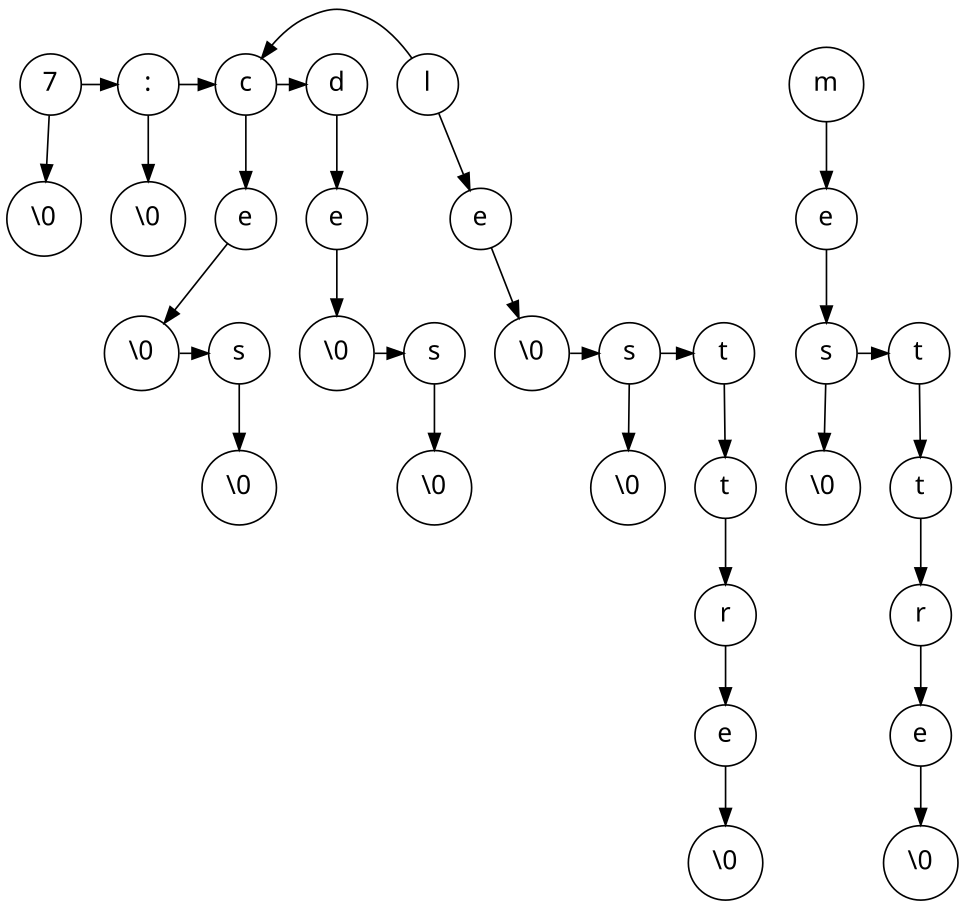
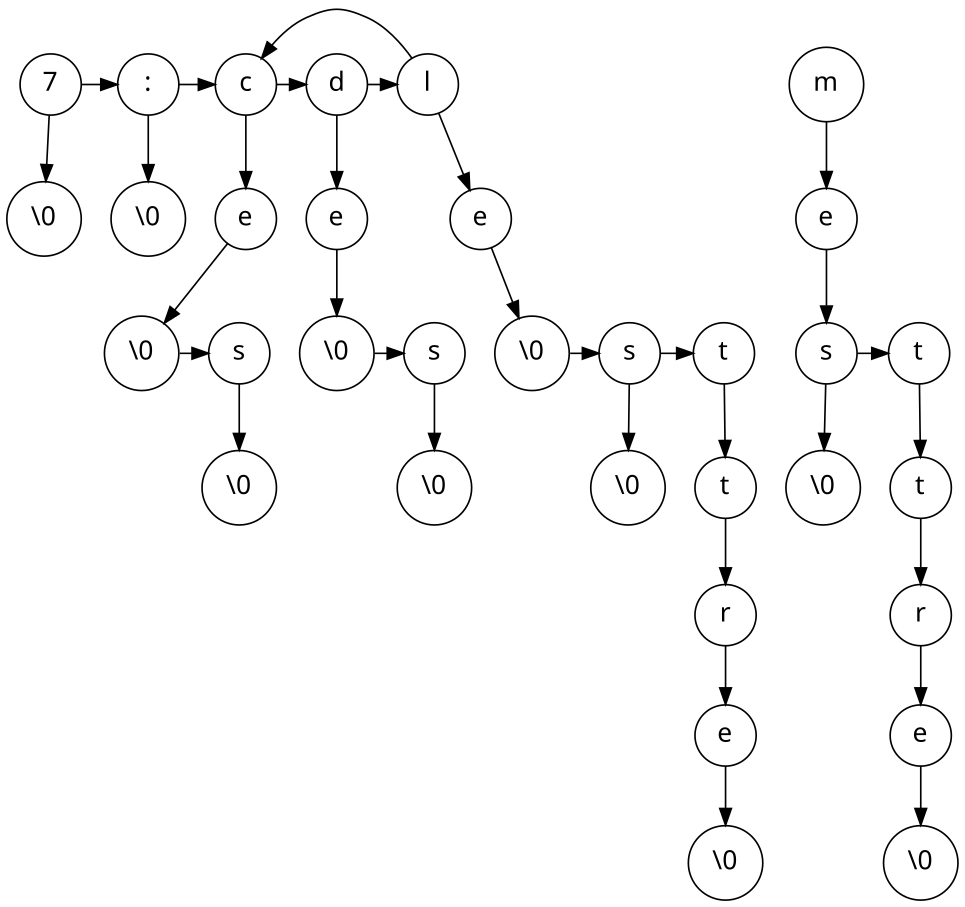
edge "d" -> "l": added
